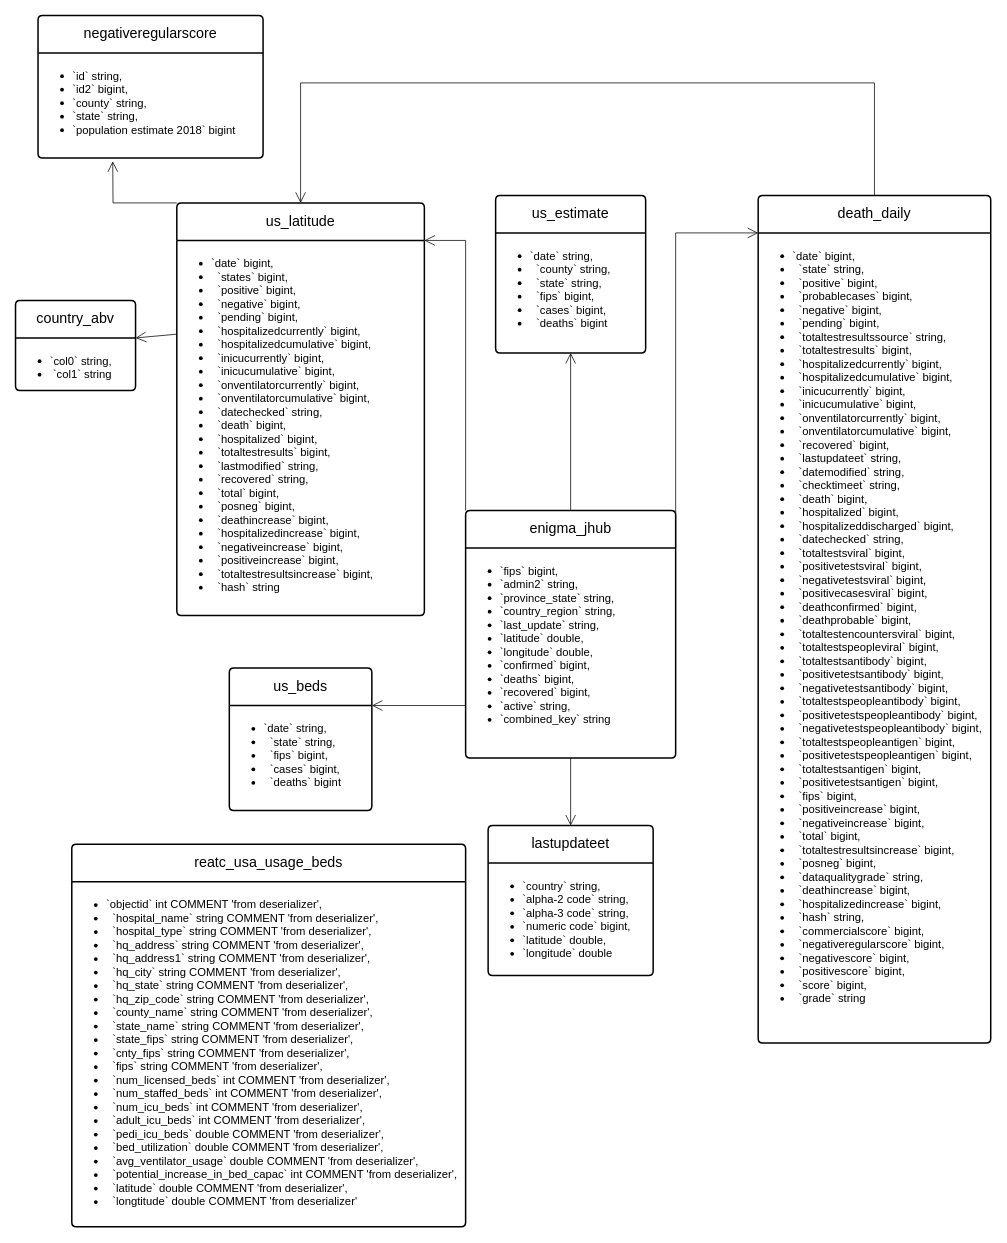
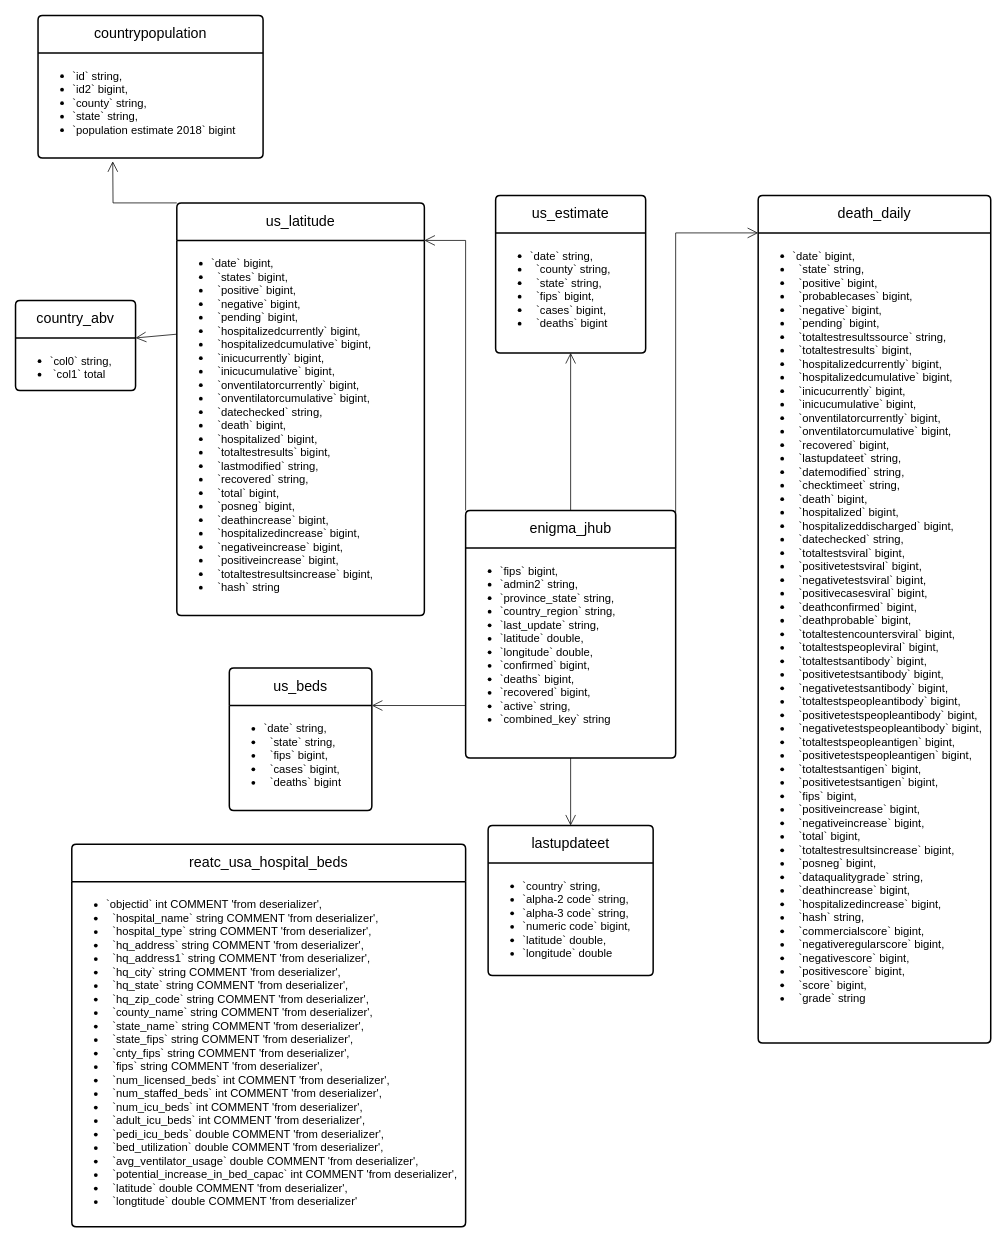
node "negativeregularscore": label "negativeregularscore" -> "countrypopulation"
edge "death_daily" -> "us_latitude": removed
node "`col0` string, `col1` string": label "`col0` string, `col1` string" -> "`col0` string, `col1` total"
node "reatc_usa_usage_beds": label "reatc_usa_usage_beds" -> "reatc_usa_hospital_beds"
